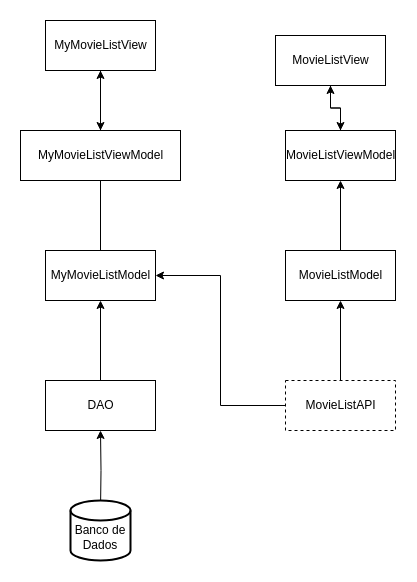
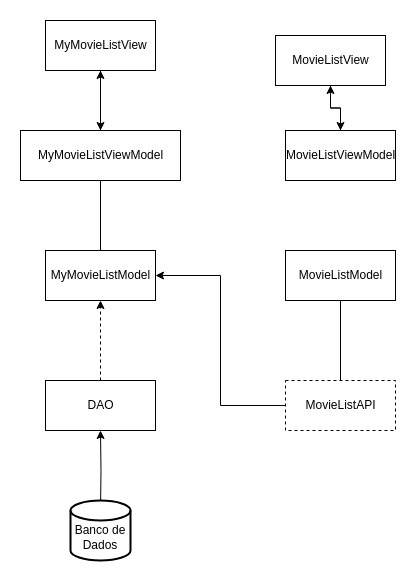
edge "MovieListModel" -> "MovieListViewModel": removed
edge "MovieListAPI" -> "MovieListModel": arrowhead classic -> none
edge "DAO" -> "MyMovieListModel": style solid -> dashed
